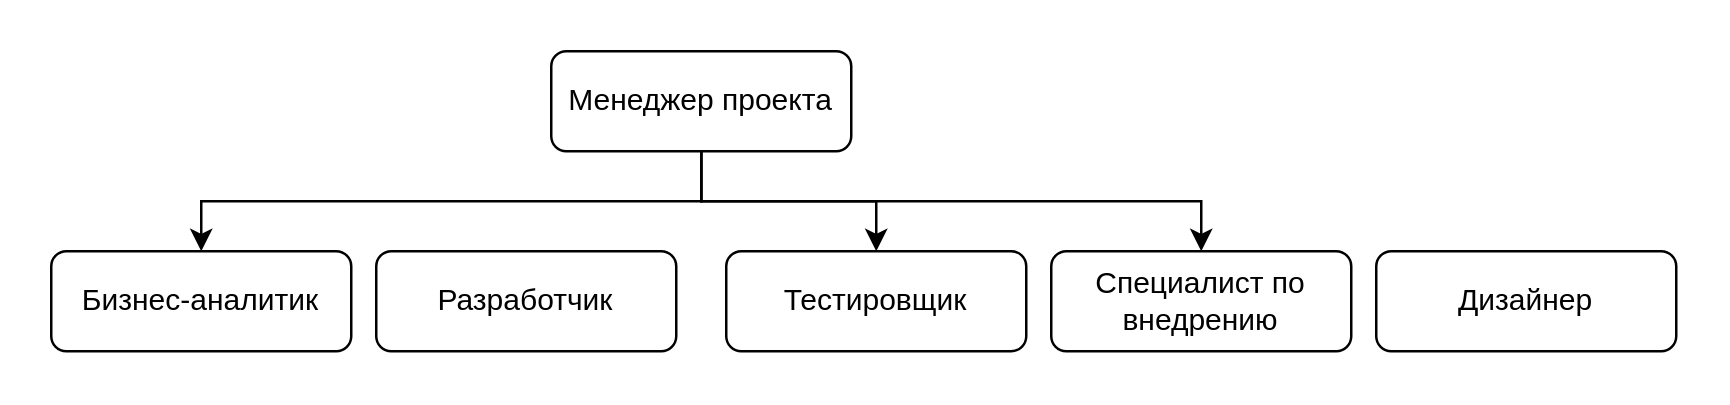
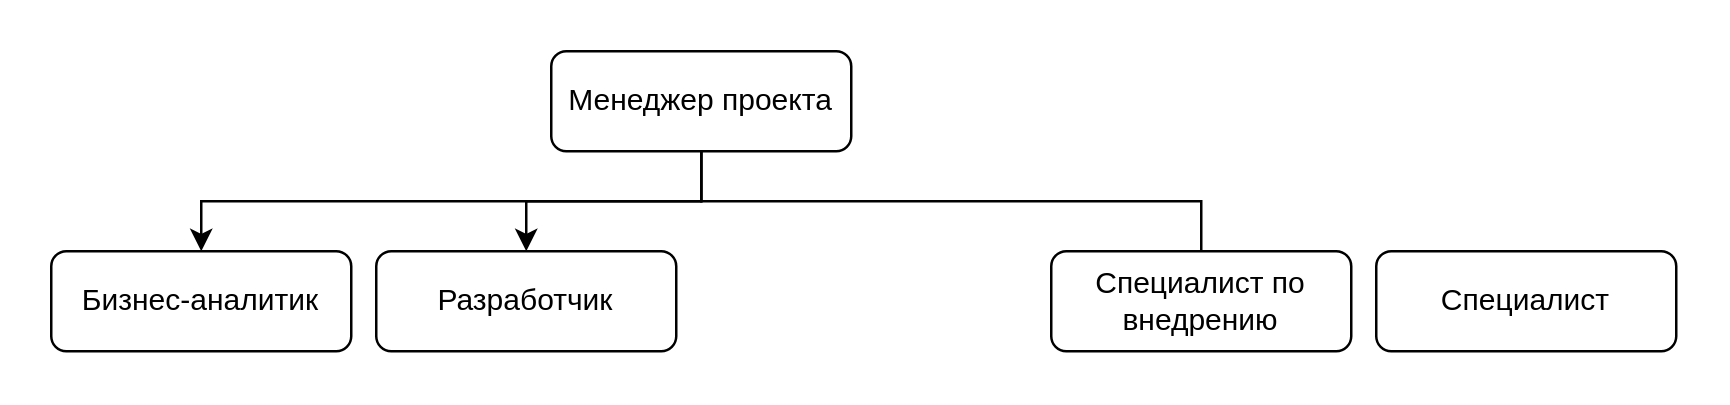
edge "Менеджер проекта" -> "Разработчик": added
edge "Менеджер проекта" -> "Тестировщик": removed
edge "Менеджер проекта" -> "Специалист по внедрению": arrowhead classic -> none
node "Тестировщик": removed
node "Дизайнер": label "Дизайнер" -> "Специалист"
